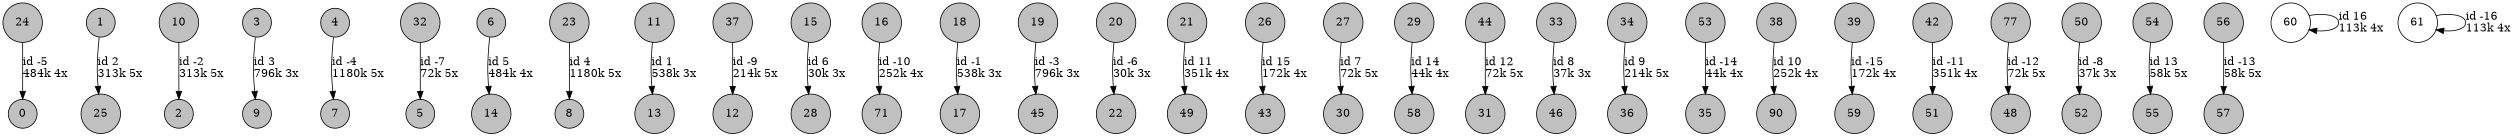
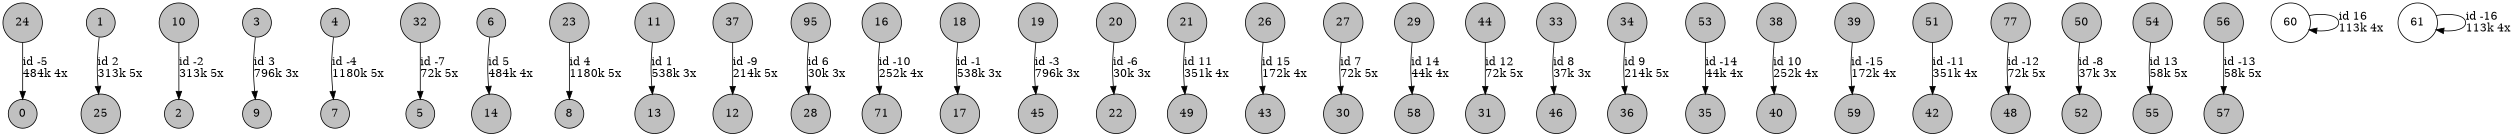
node "15": label "15" -> "95"
edge "42" -> "51": reversed
node "90": label "90" -> "40"
